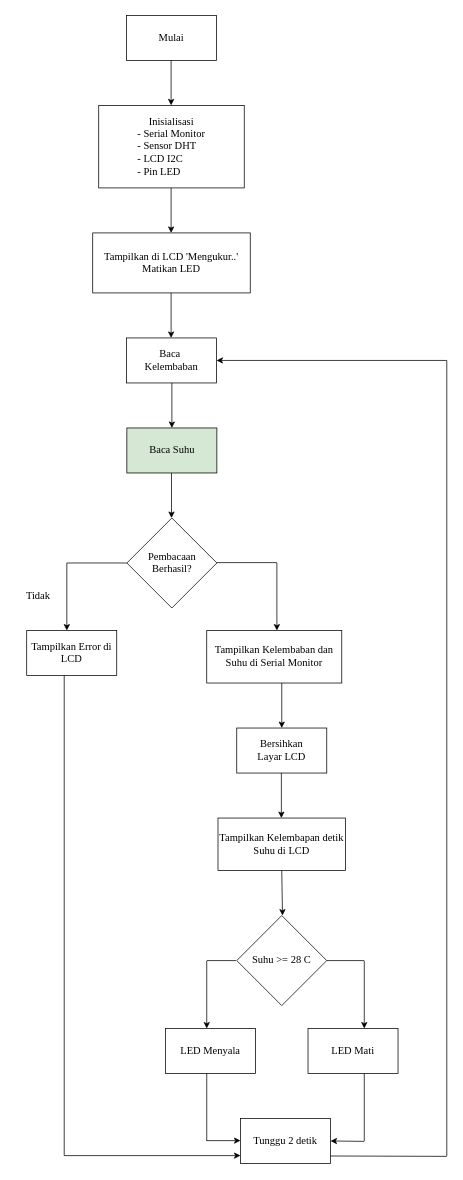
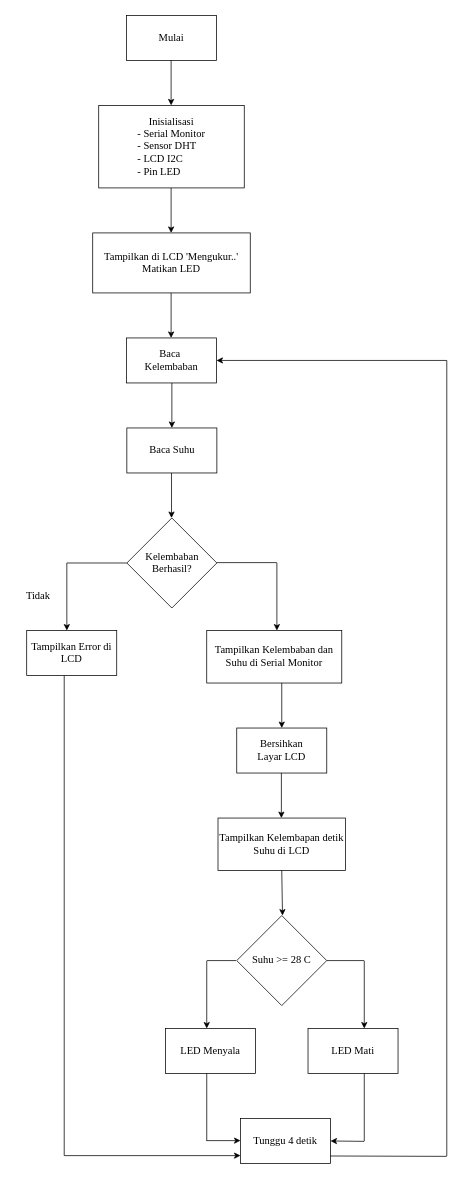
node "Baca Suhu": fillcolor #d5e8d4 -> #ffffff
node "Pembacaan Berhasil?": label "Pembacaan Berhasil?" -> "Kelembaban Berhasil?"
node "Tunggu 2 detik": label "Tunggu 2 detik" -> "Tunggu 4 detik"
